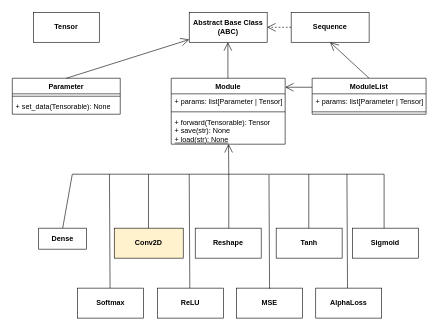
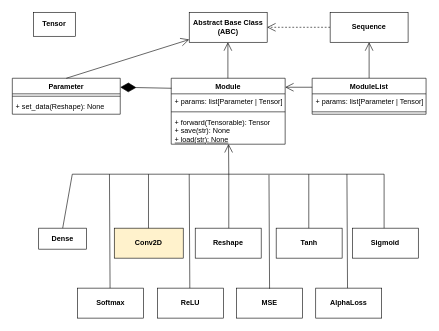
node "Tensor": size 66x30 -> 42x24
node "Sequence": moved (330, 27) -> (369, 27)
edge "Module" -> "Parameter": added
node "+ set_data(Tensorable): None": label "+ set_data(Tensorable): None" -> "+ set_data(Reshape): None"
